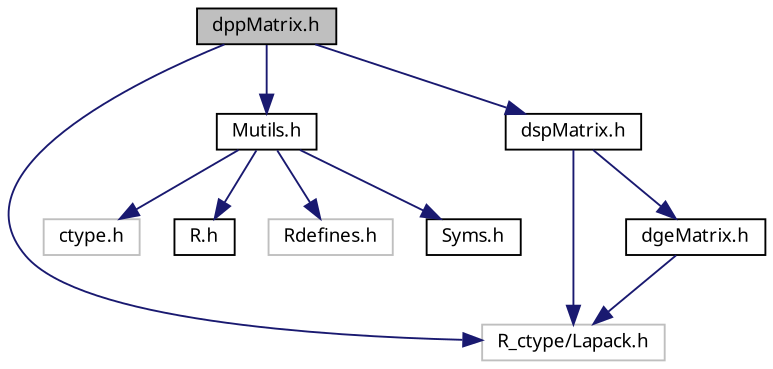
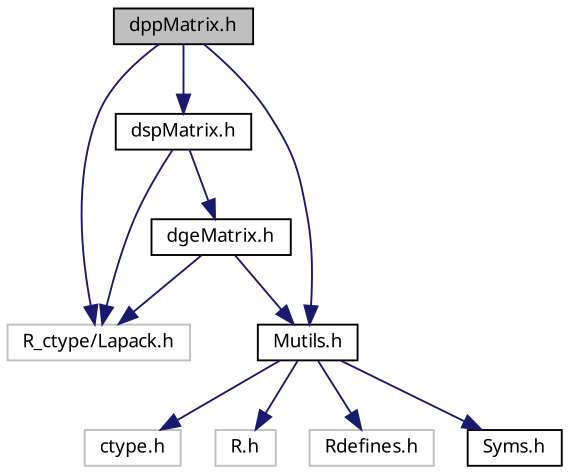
node "R.h": color black -> grey75
edge "dgeMatrix.h" -> "Mutils.h": added
